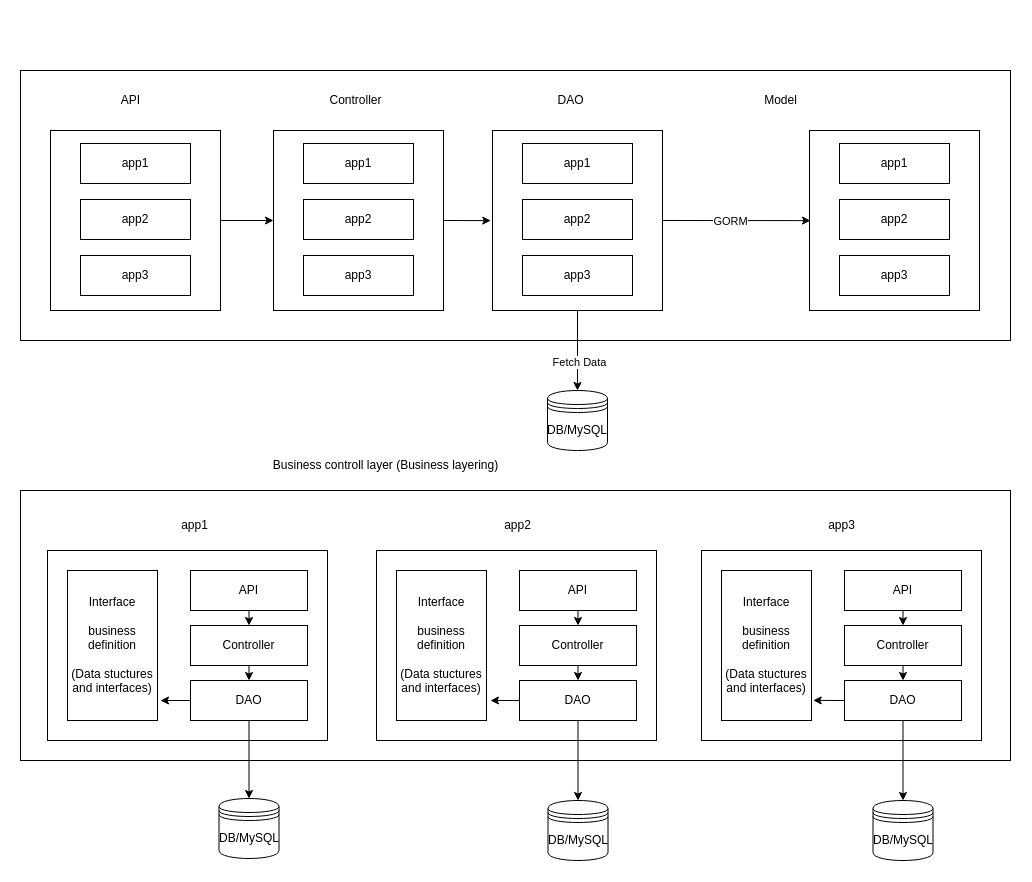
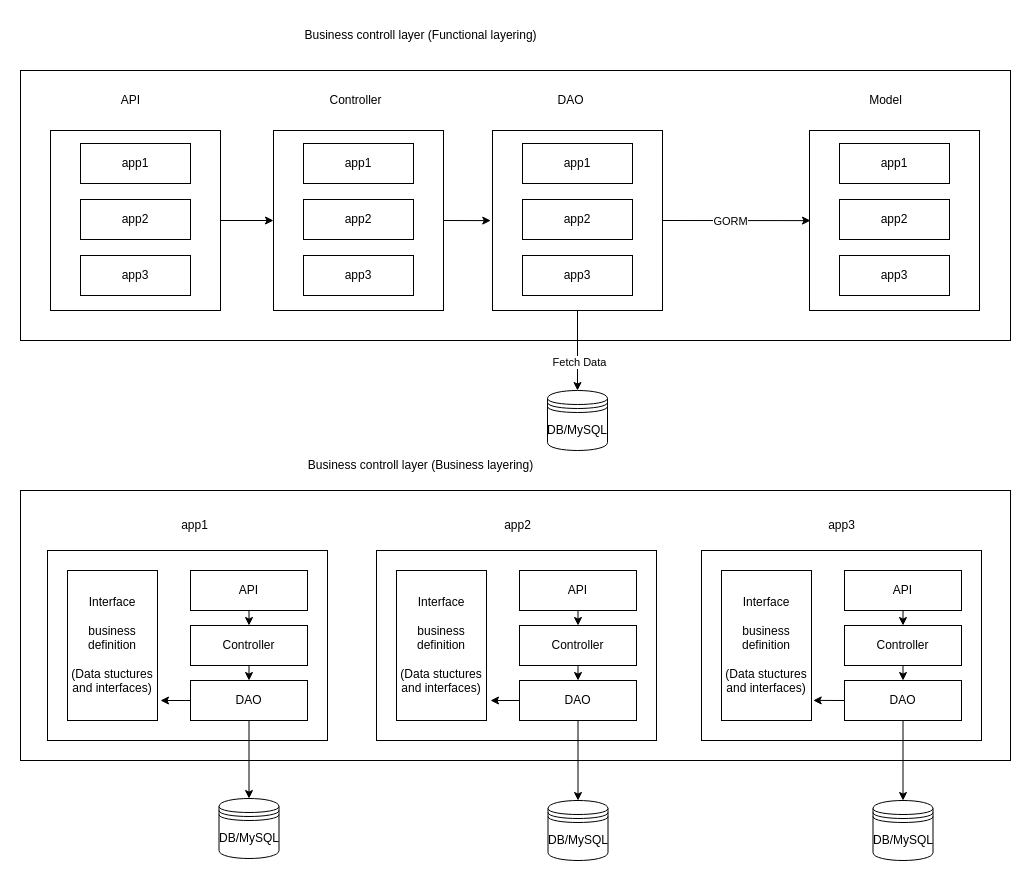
node "Business controll layer (Functional layering)": added
node "Model": moved (781, 101) -> (886, 101)
node "Business controll layer (Business layering)": moved (386, 466) -> (421, 466)
